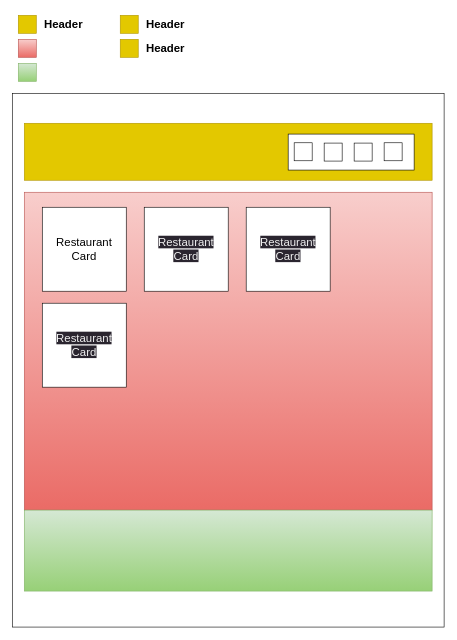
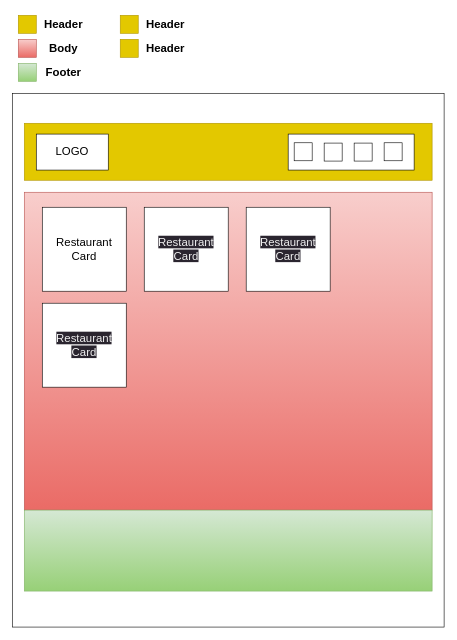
node "Body": added
node "Footer": added
node "LOGO": added
